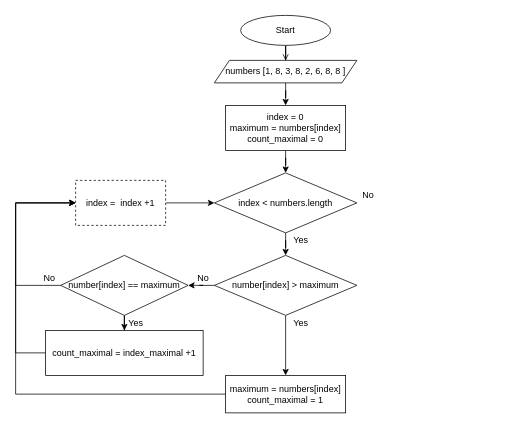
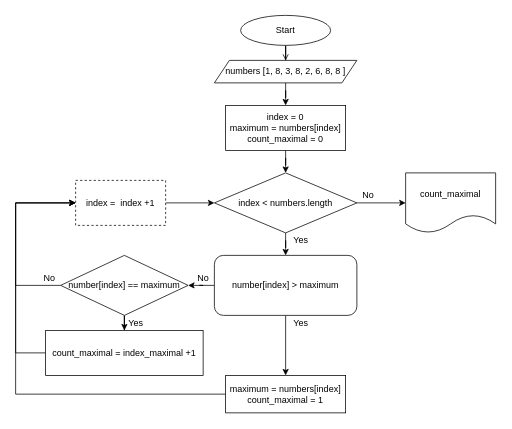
edge "index < numbers.length" -> "count_maximal": added
node "count_maximal": added
node "number[index] > maximum": shape diamond -> rounded rectangle
